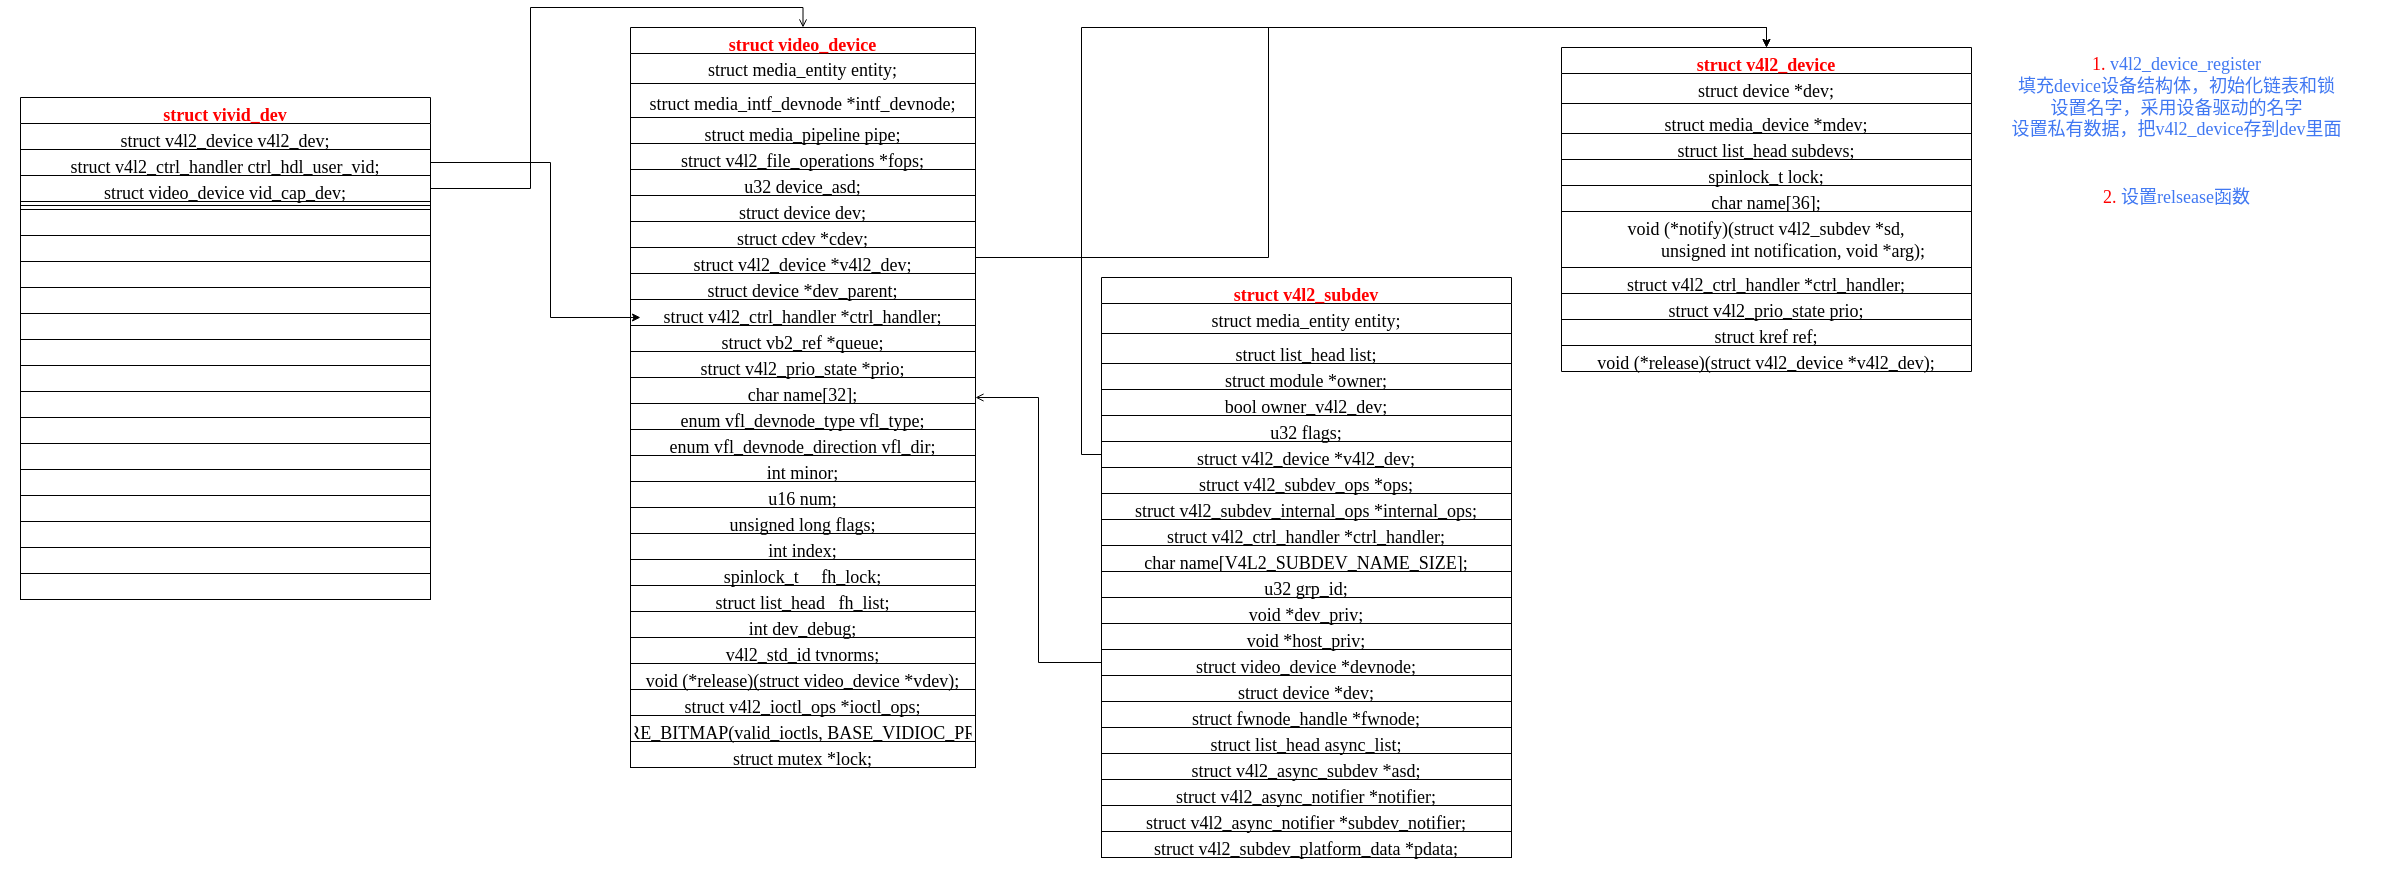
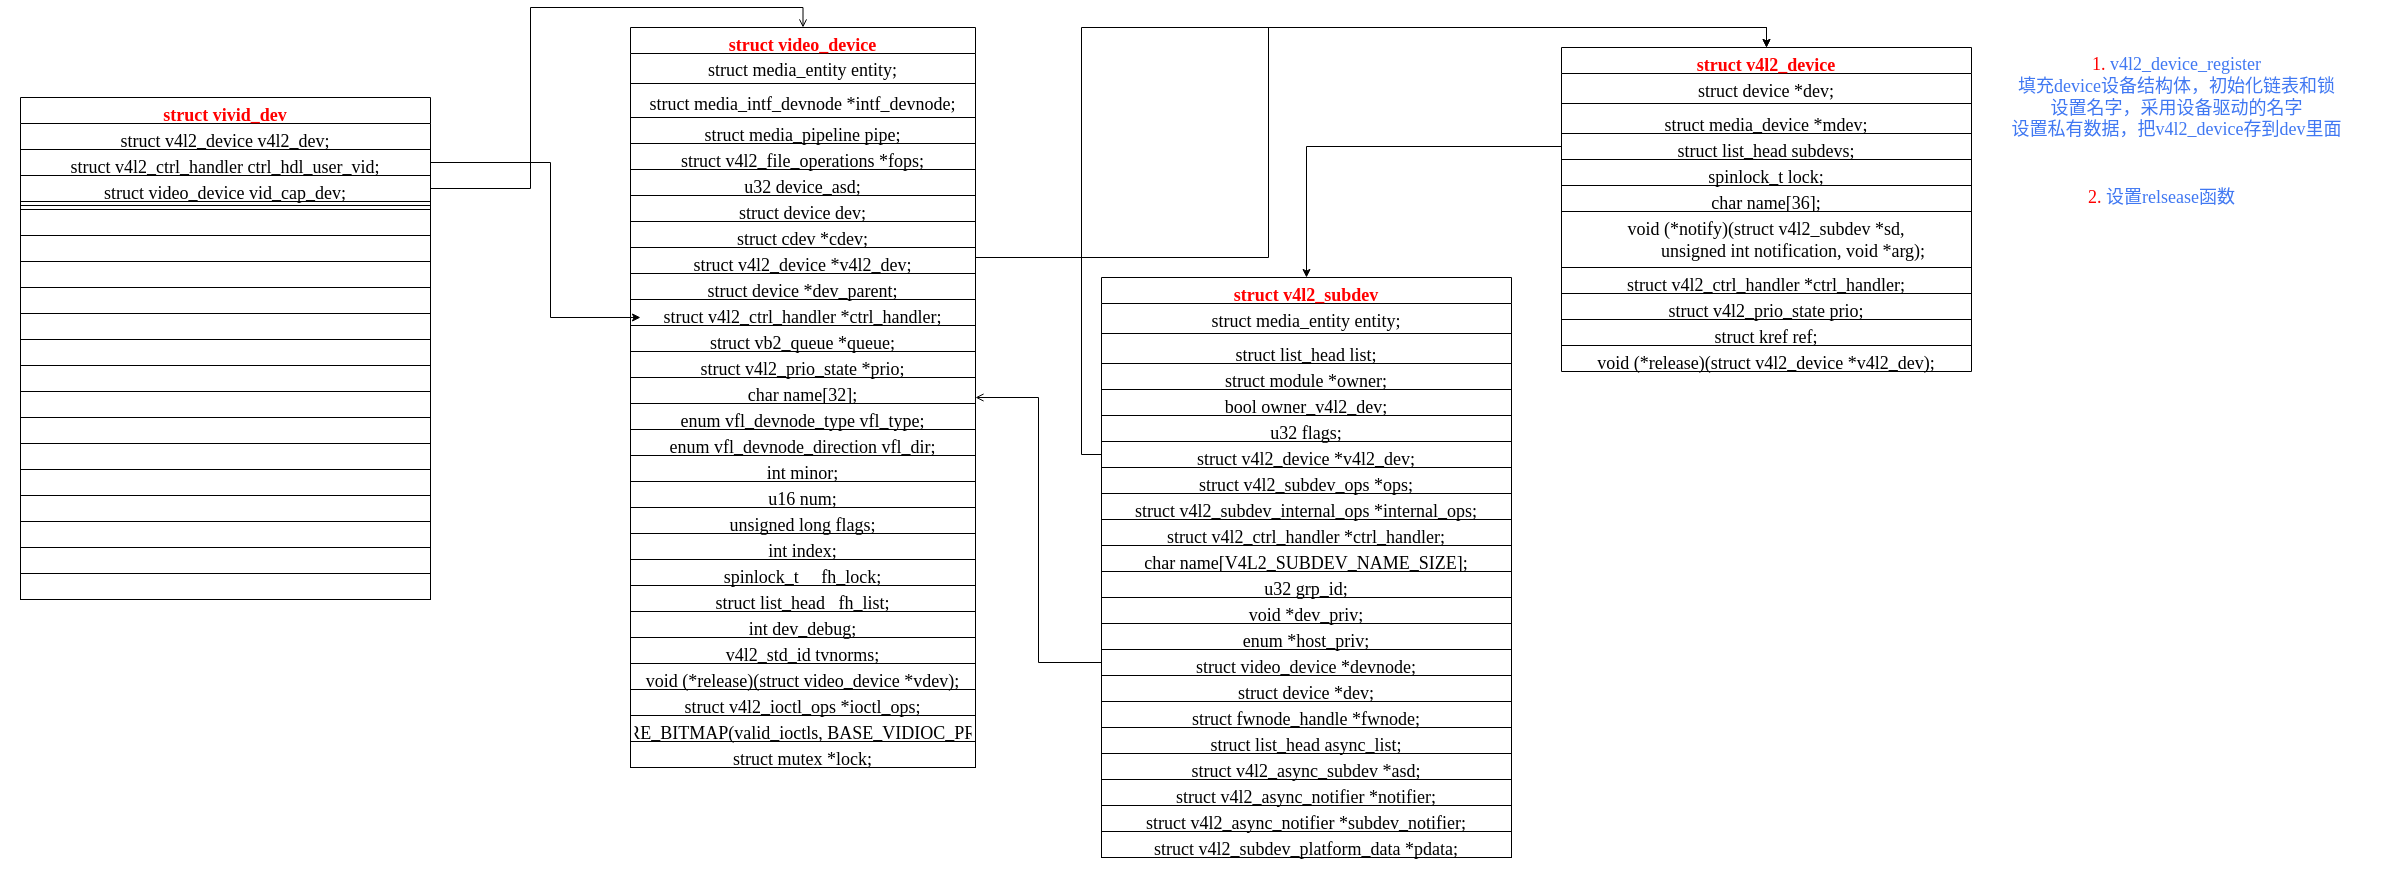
edge "struct list_head subdevs;" -> "struct v4l2_subdev": added
node "2. 设置relsease函数": moved (2177, 198) -> (2162, 198)
node "struct vb2_ref *queue;": label "struct vb2_ref *queue;" -> "struct vb2_queue *queue;"
node "void *host_priv;": label "void *host_priv;" -> "enum *host_priv;"
